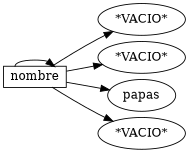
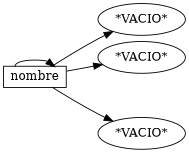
node "papas": removed
